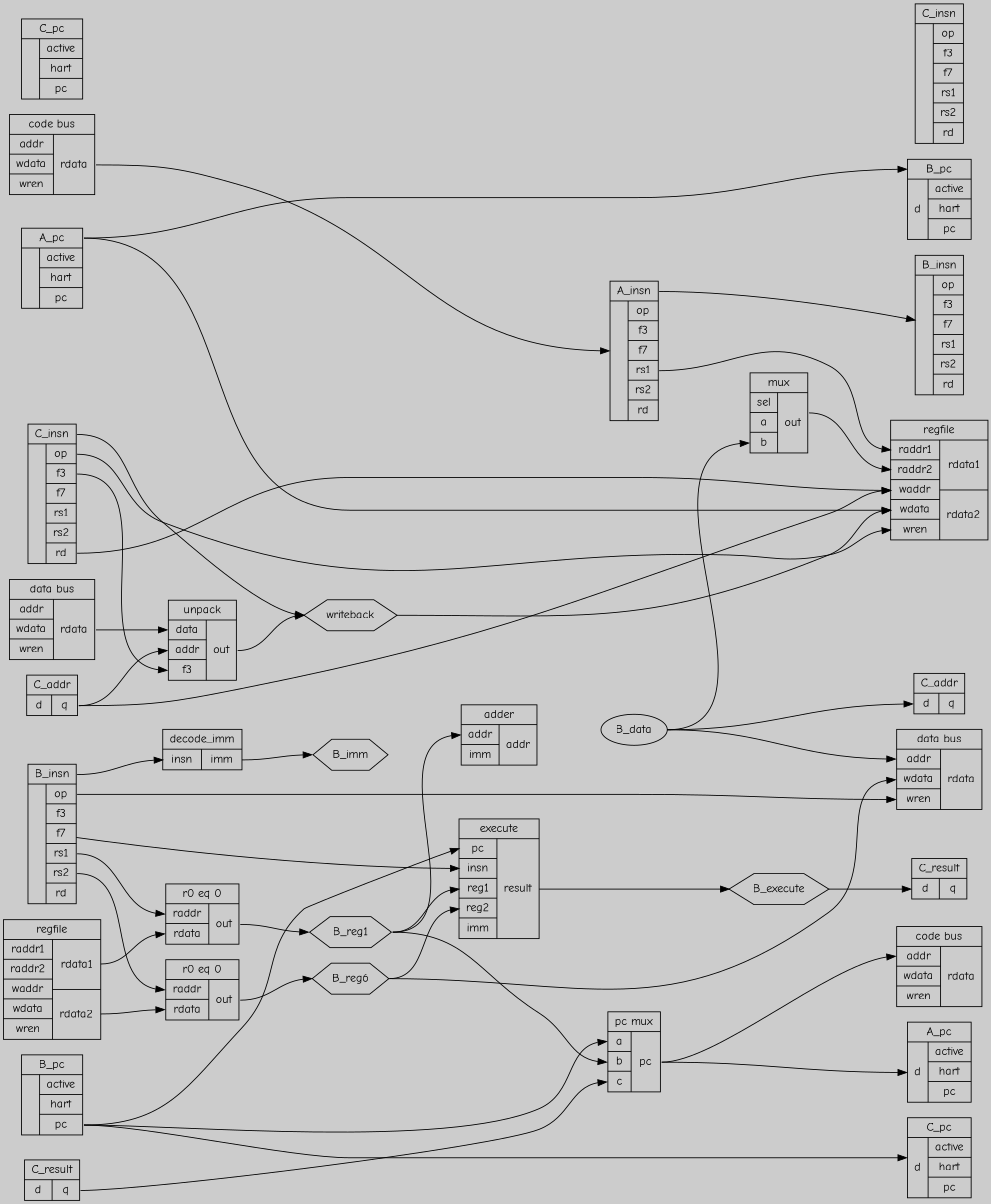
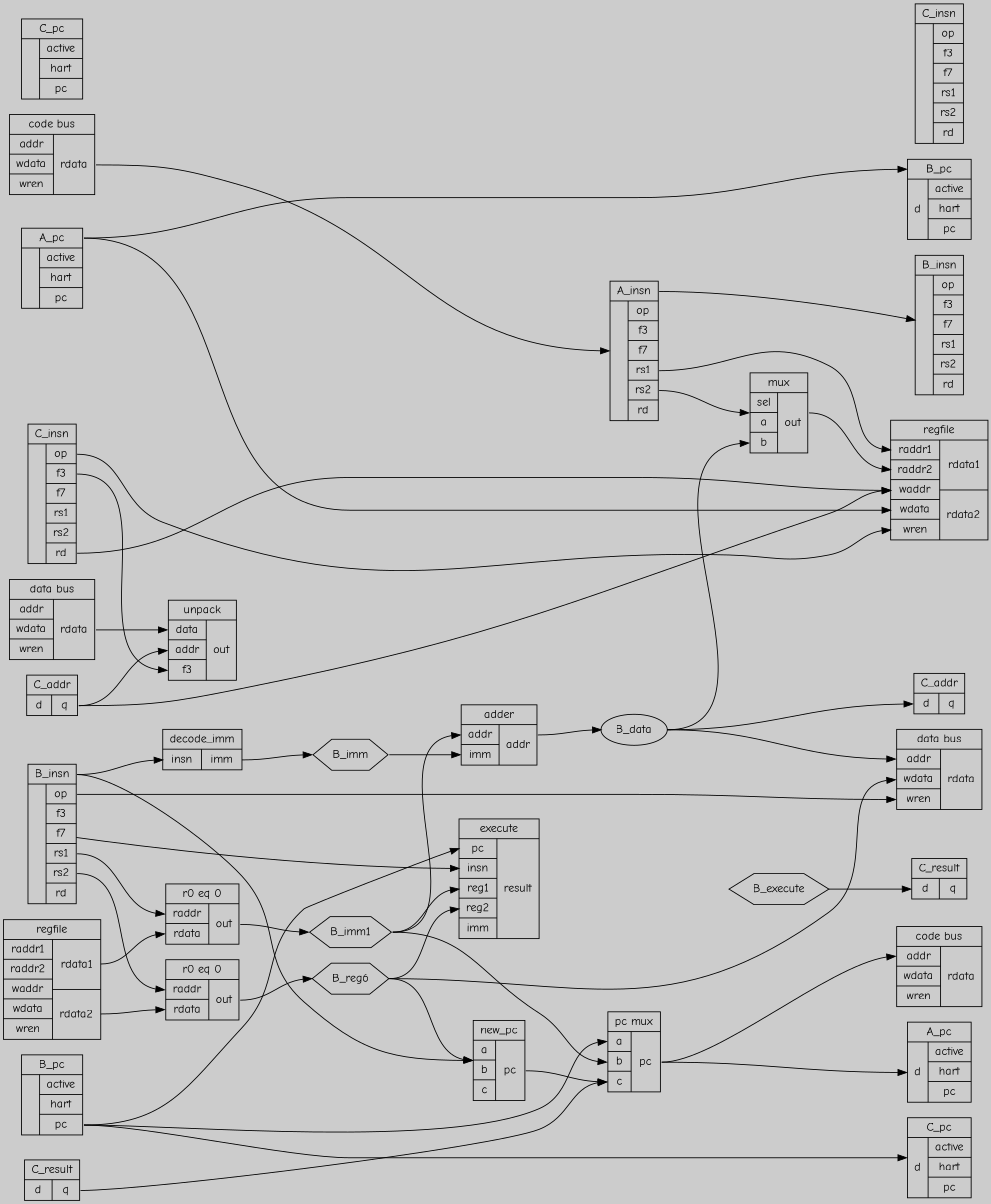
edge "A_insn" -> "mux": added
node "writeback": removed
edge "adder" -> "B_data": added
edge "B_imm" -> "adder": added
edge "execute" -> "B_execute": removed
node "B_reg1": label "B_reg1" -> "B_imm1"
node "new_pc": added
